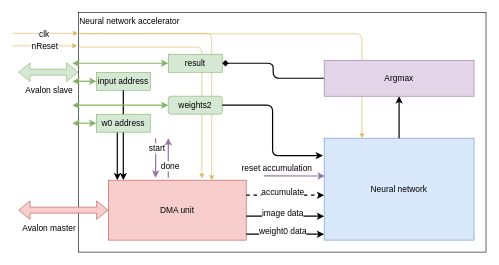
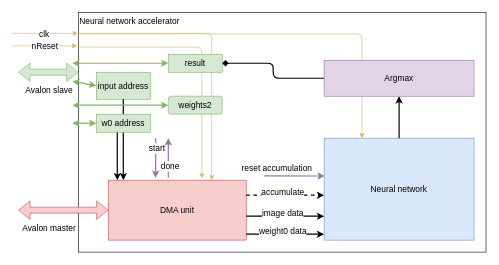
node "input address": size 54x18 -> 54x27
edge "weights2" -> "Neural network": removed
